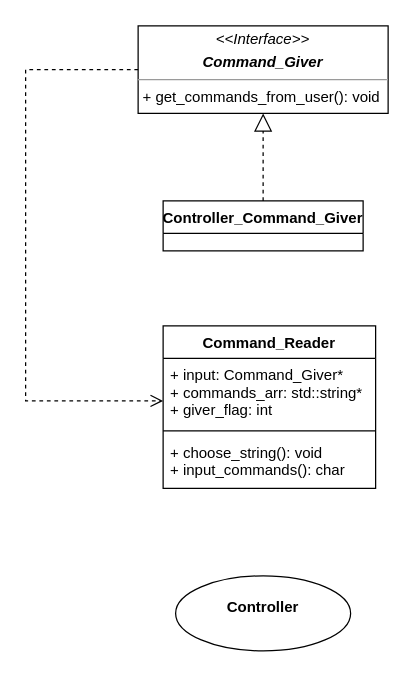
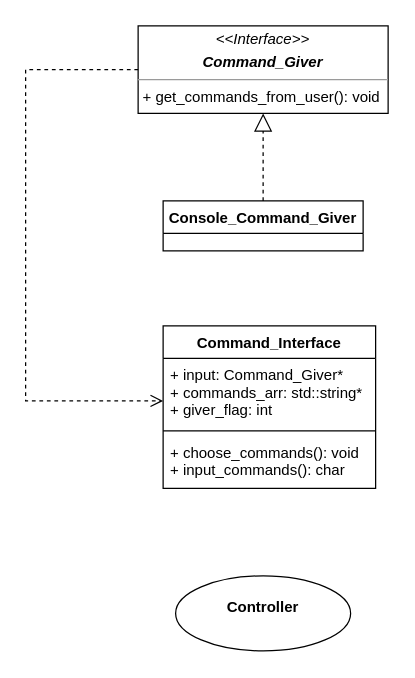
node "Controller_Command_Giver": label "Controller_Command_Giver" -> "Console_Command_Giver"
node "Command_Reader": label "Command_Reader" -> "Command_Interface"
node "+ choose_string(): void + input_commands(): char": label "+ choose_string(): void + input_commands(): char" -> "+ choose_commands(): void + input_commands(): char"
